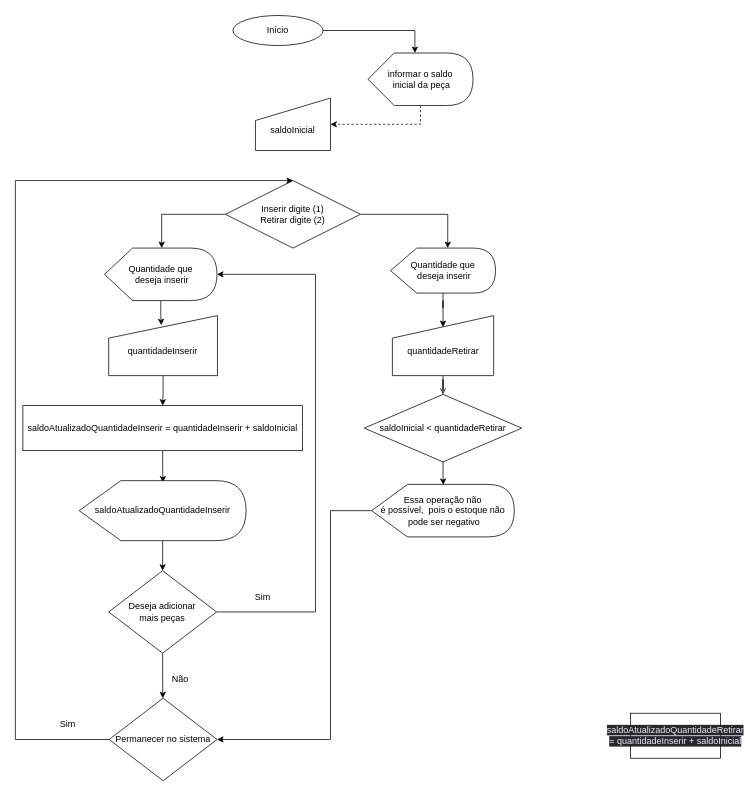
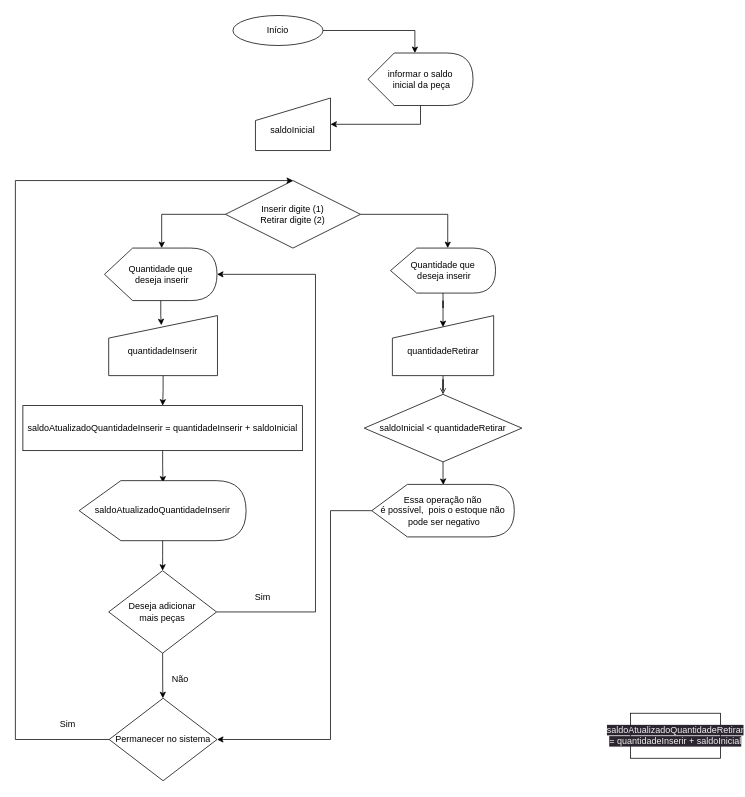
edge "informar o saldo inicial da peça" -> "saldoInicial": style dashed -> solid
